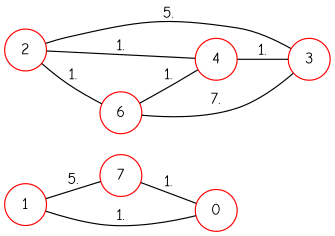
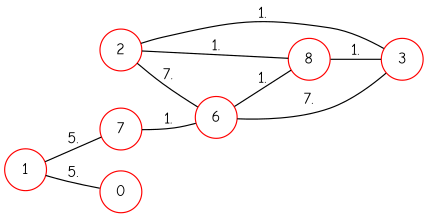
edge "2" -- "3": label "5." -> "1."
node "4": label "4" -> "8"
edge "2" -- "6": label "1." -> "7."
edge "7" -- "0": now "7" -- "6"
edge "1" -- "0": label "1." -> "5."
